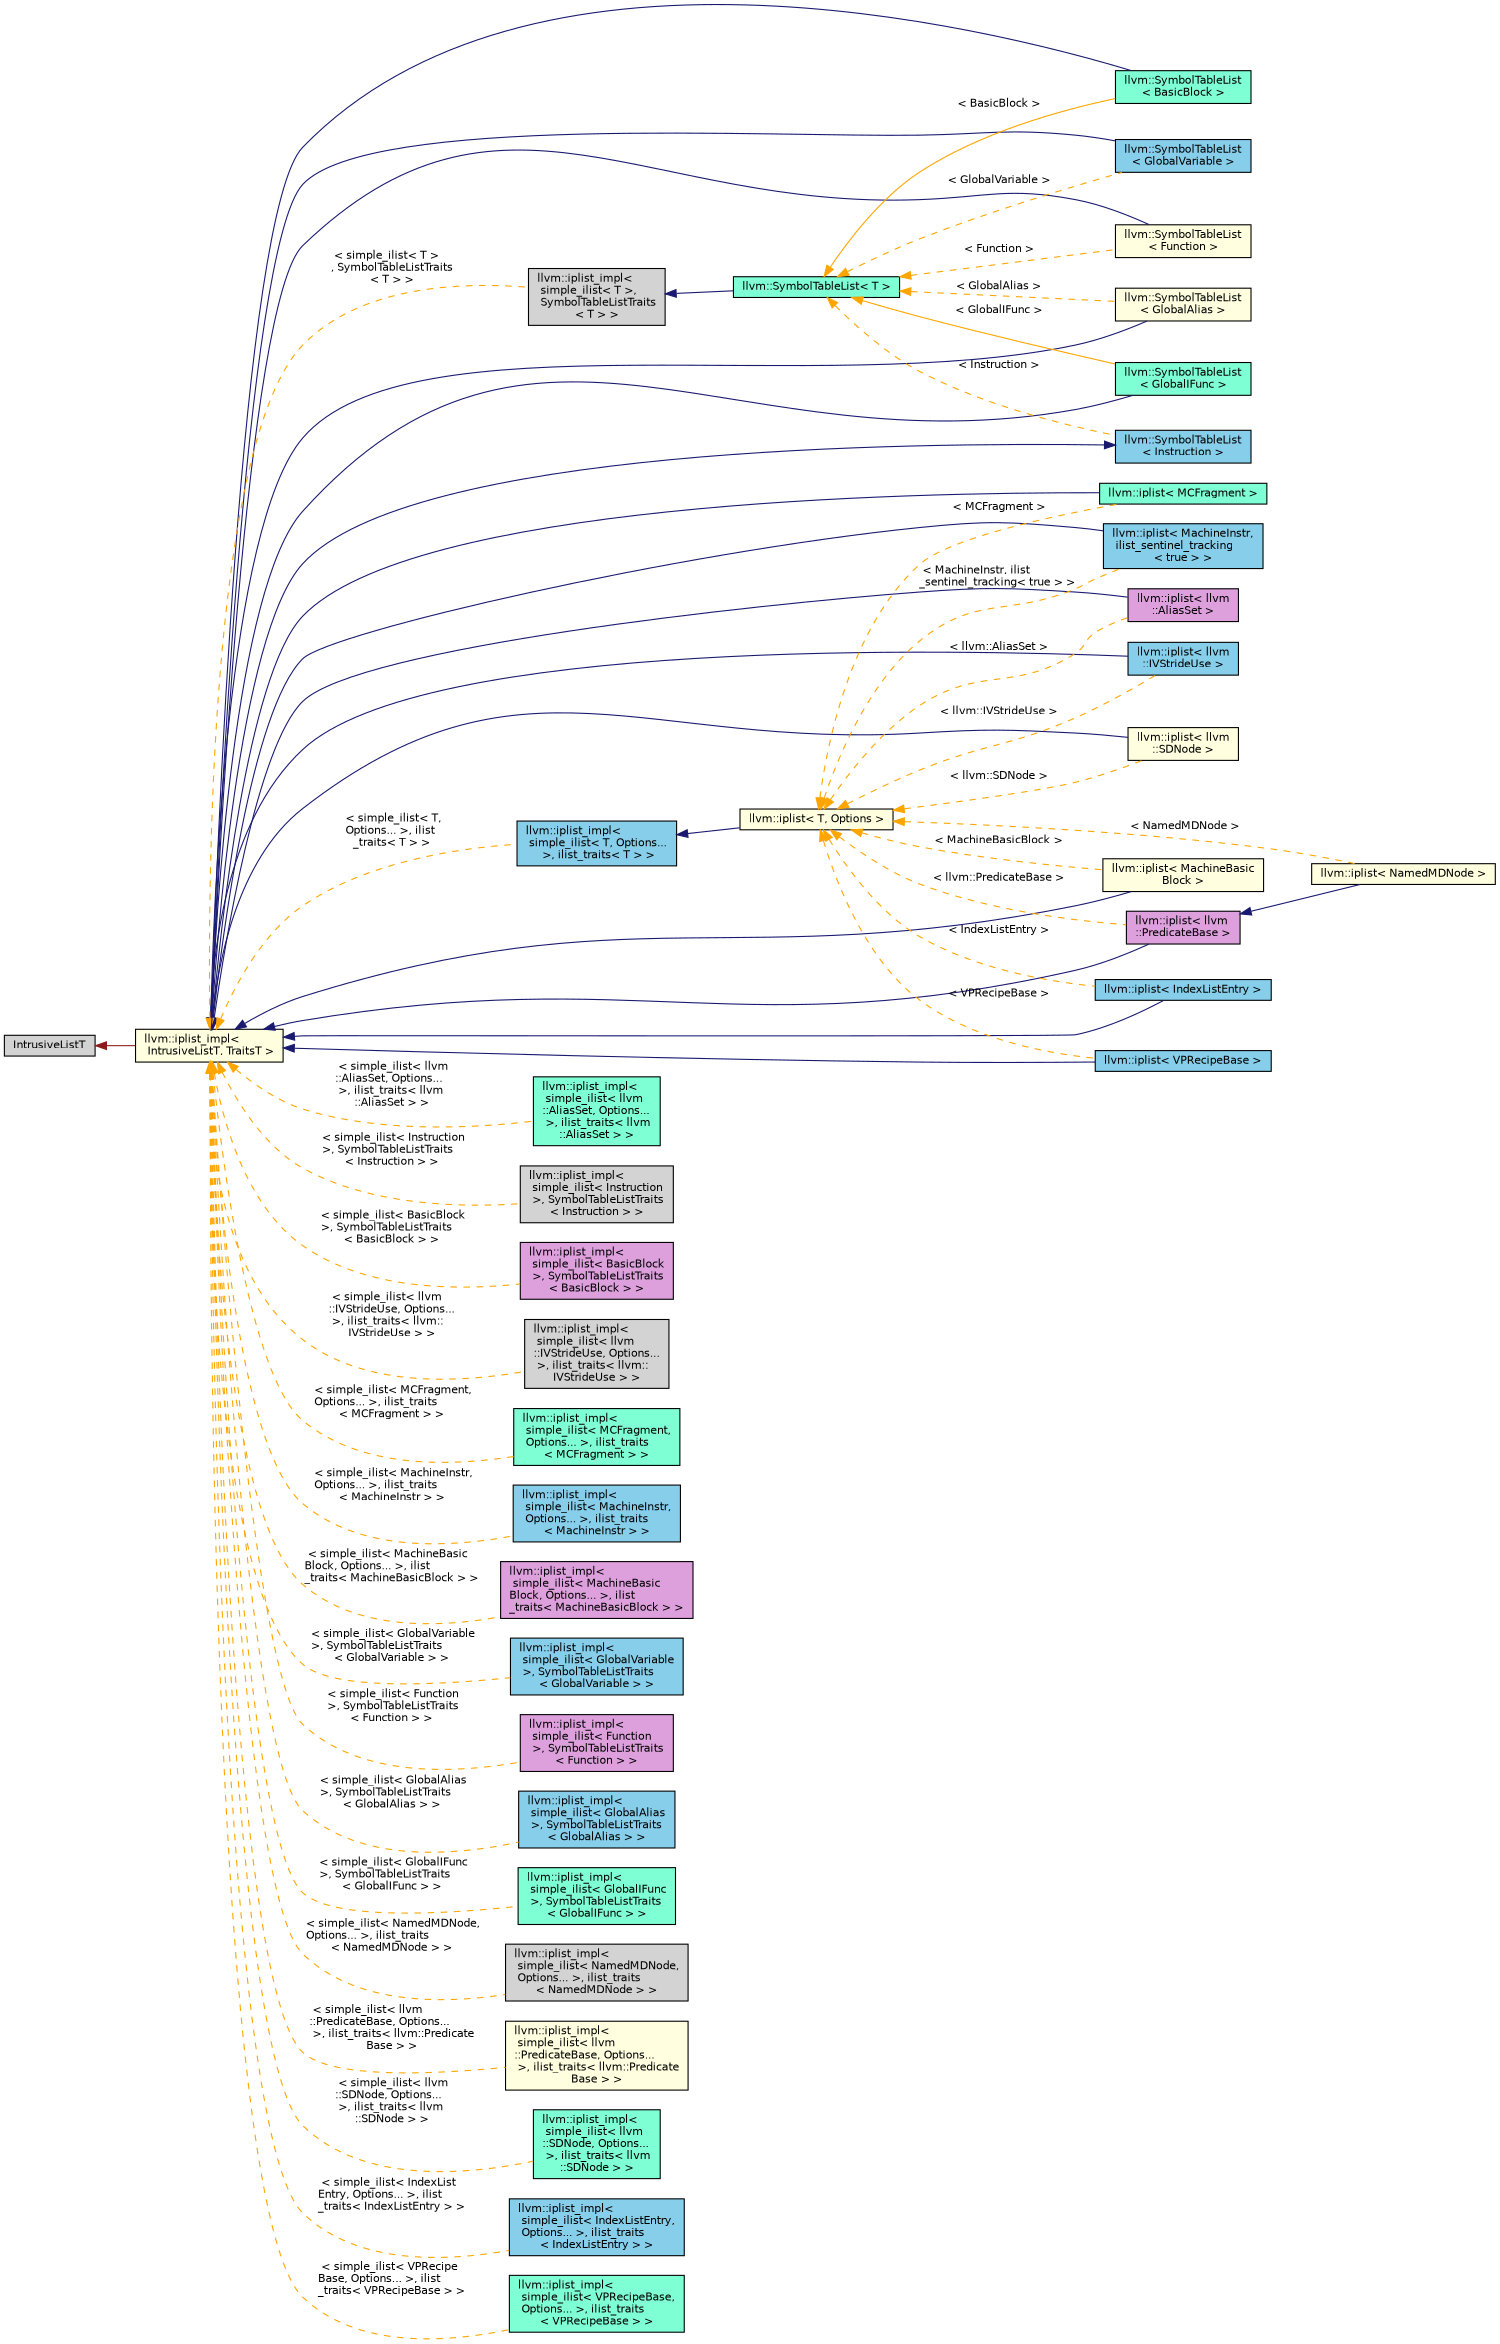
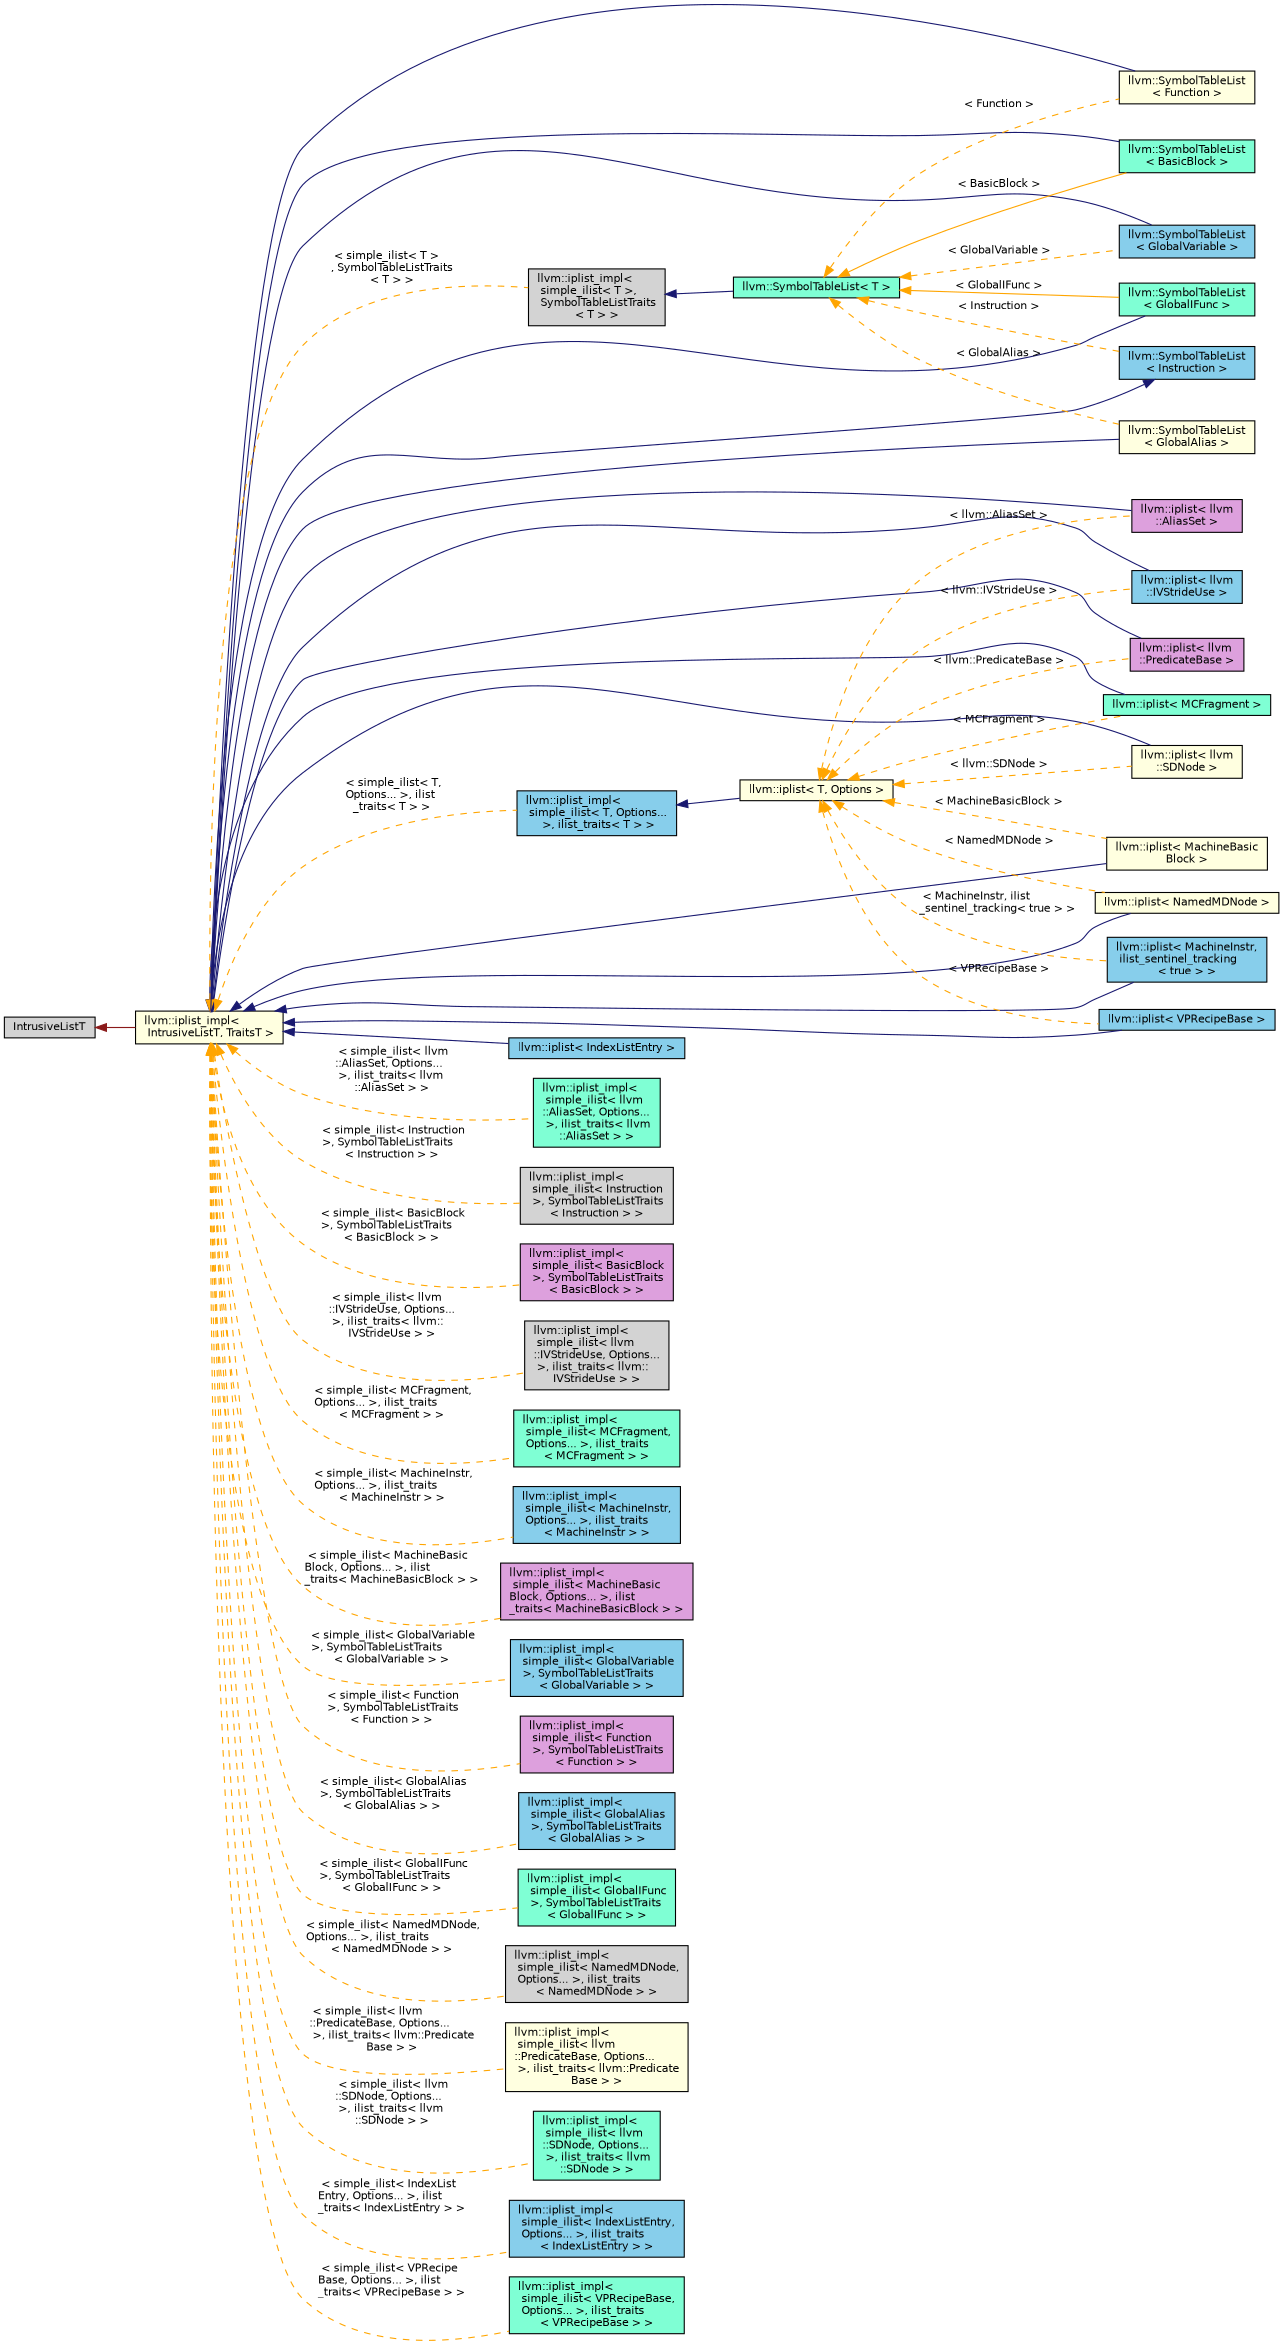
edge "llvm::iplist< NamedMDNode >" -> "llvm::iplist< llvm ::PredicateBase >": now "llvm::iplist< NamedMDNode >" -> "llvm::iplist_impl< IntrusiveListT, TraitsT >"
edge "llvm::iplist< IndexListEntry >" -> "llvm::iplist< T, Options >": removed, label "< IndexListEntry >"
